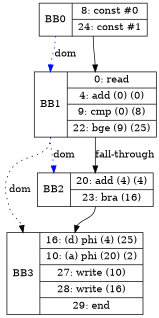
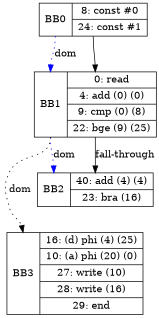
node "BB2": text "20: add (4) (4)" -> "40: add (4) (4)"
edge "BB2" -> "BB3": removed
node "BB3": text "10: (a) phi (20) (2)" -> "10: (a) phi (20) (0)"
